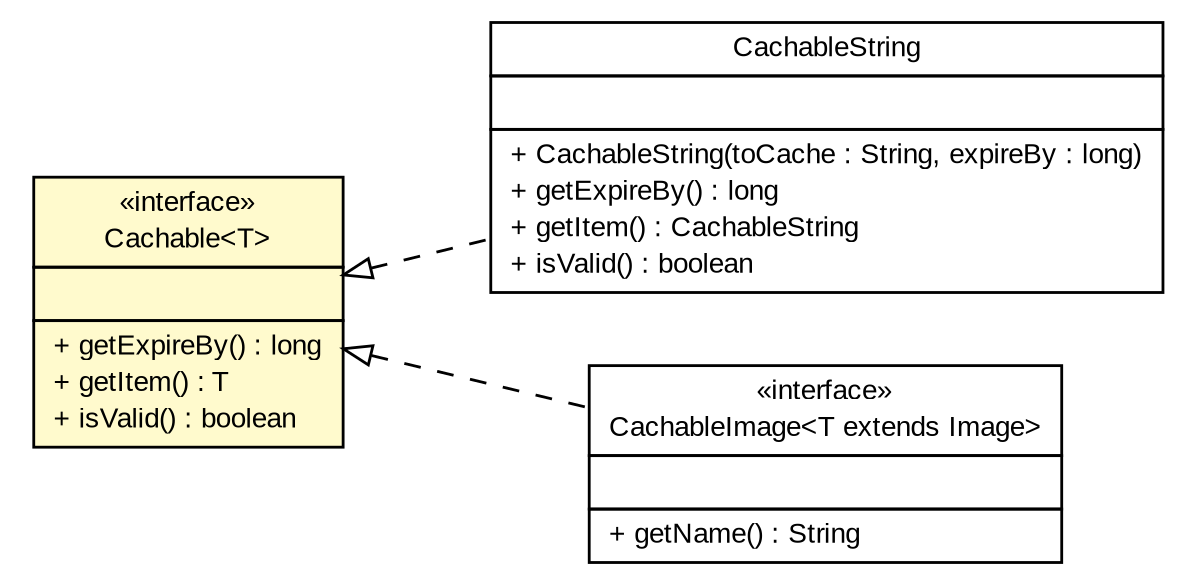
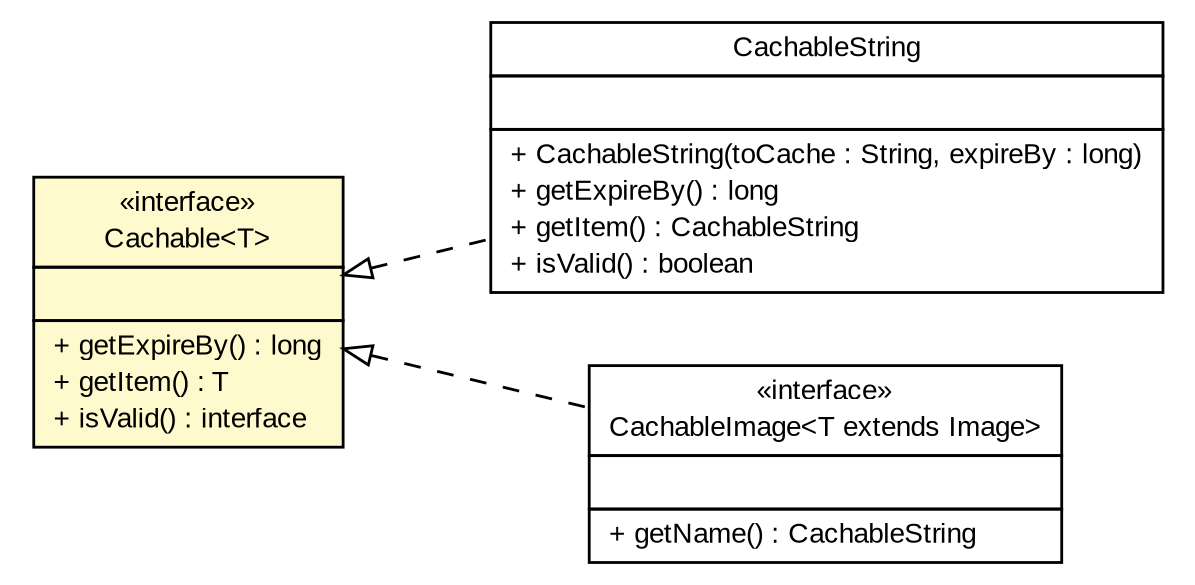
node "Cachable<T>": text "+ isValid() : boolean" -> "+ isValid() : interface"
node "CachableImage<T extends Image>": text "+ getName() : String" -> "+ getName() : CachableString"
